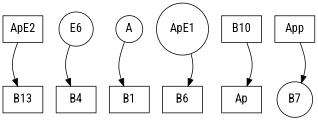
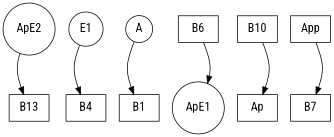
node "ApE2": shape box -> circle
node "E6": label "E6" -> "E1"
edge "ApE1" -> "B6": reversed
node "B7": shape circle -> box
